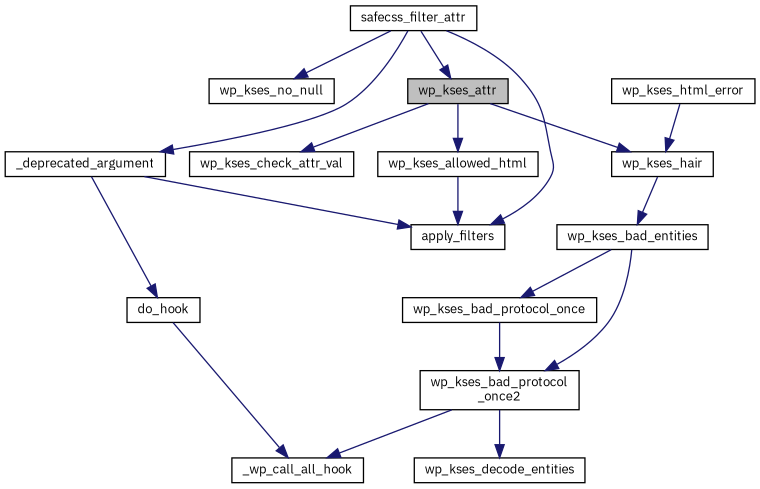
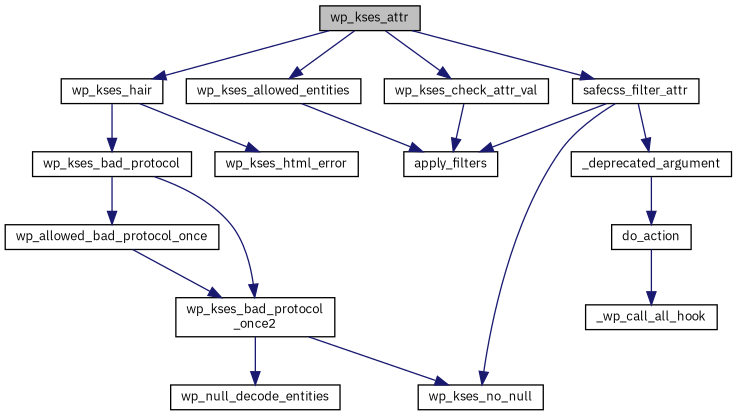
edge "safecss_filter_attr" -> "wp_kses_attr": reversed
edge "wp_kses_html_error" -> "wp_kses_hair": reversed
node "wp_kses_allowed_html": label "wp_kses_allowed_html" -> "wp_kses_allowed_entities"
edge "_deprecated_argument" -> "apply_filters": now "wp_kses_check_attr_val" -> "apply_filters"
node "wp_kses_bad_entities": label "wp_kses_bad_entities" -> "wp_kses_bad_protocol"
node "do_hook": label "do_hook" -> "do_action"
node "wp_kses_bad_protocol_once": label "wp_kses_bad_protocol_once" -> "wp_allowed_bad_protocol_once"
edge "wp_kses_bad_protocol _once2" -> "_wp_call_all_hook": now "wp_kses_bad_protocol _once2" -> "wp_kses_no_null"
node "wp_kses_decode_entities": label "wp_kses_decode_entities" -> "wp_null_decode_entities"
